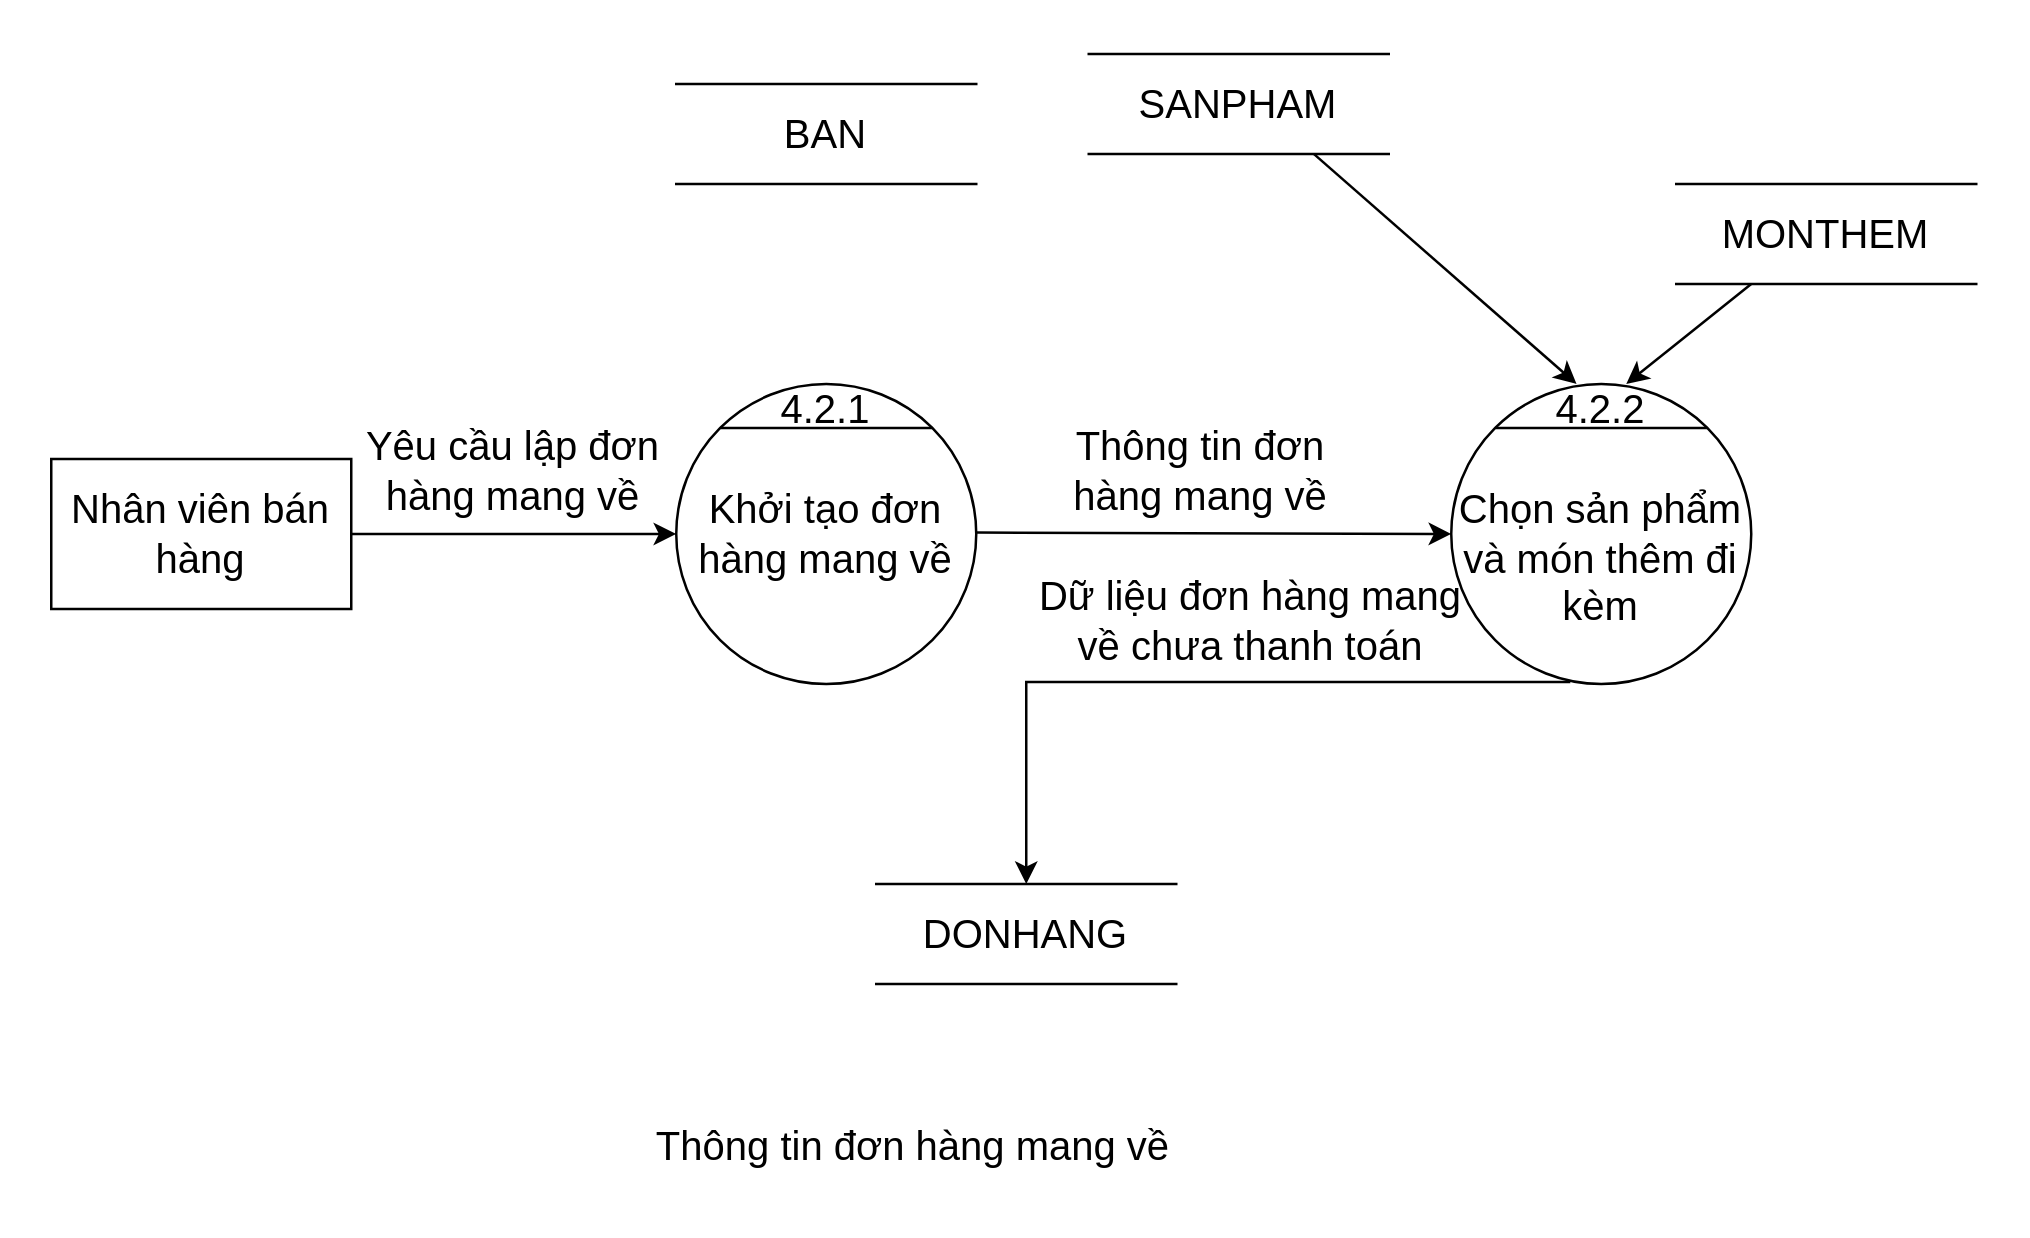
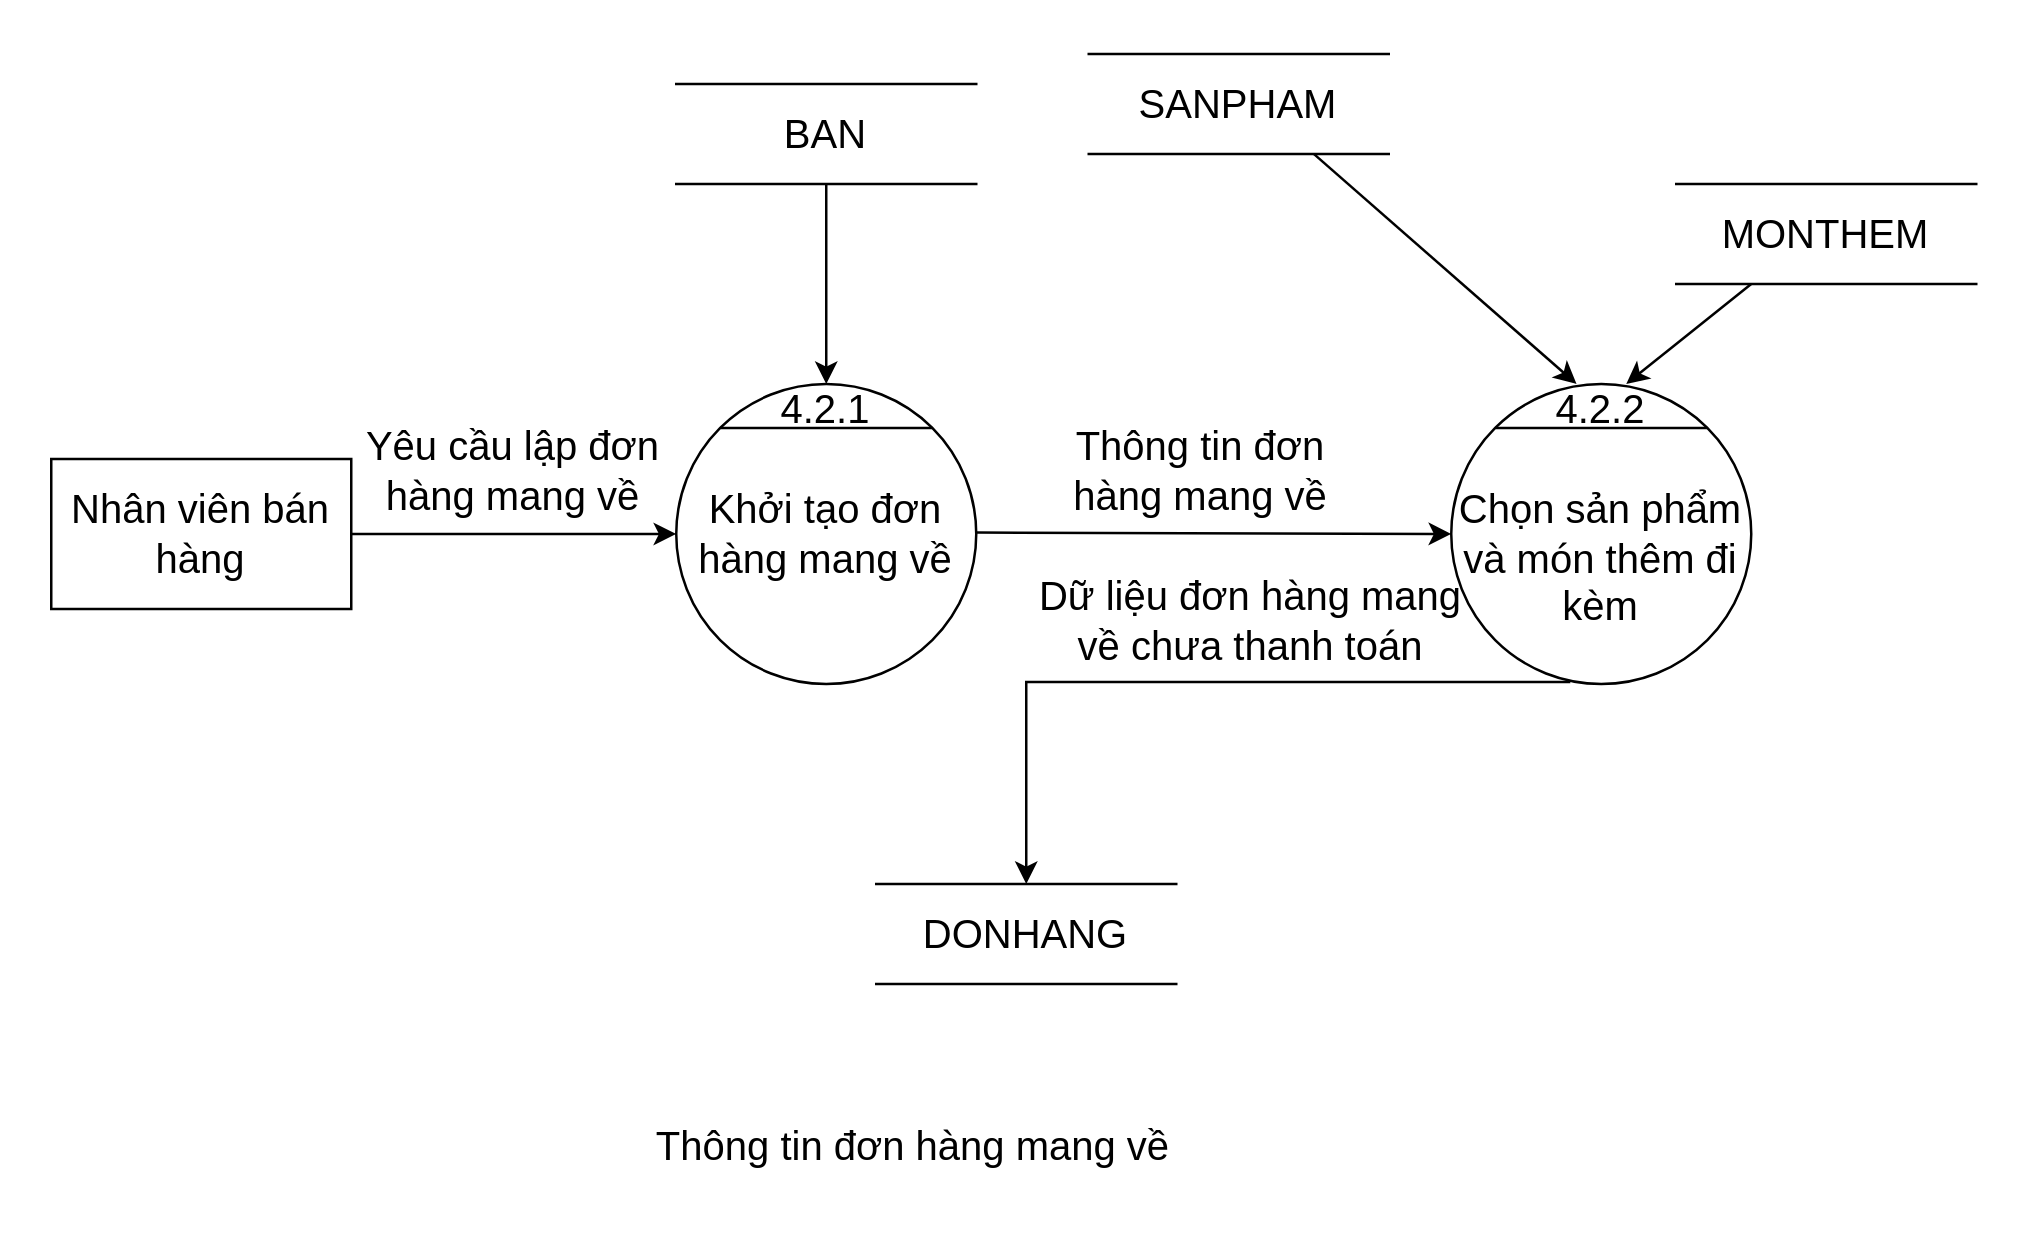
edge "BAN" -> "4.2.1": added
